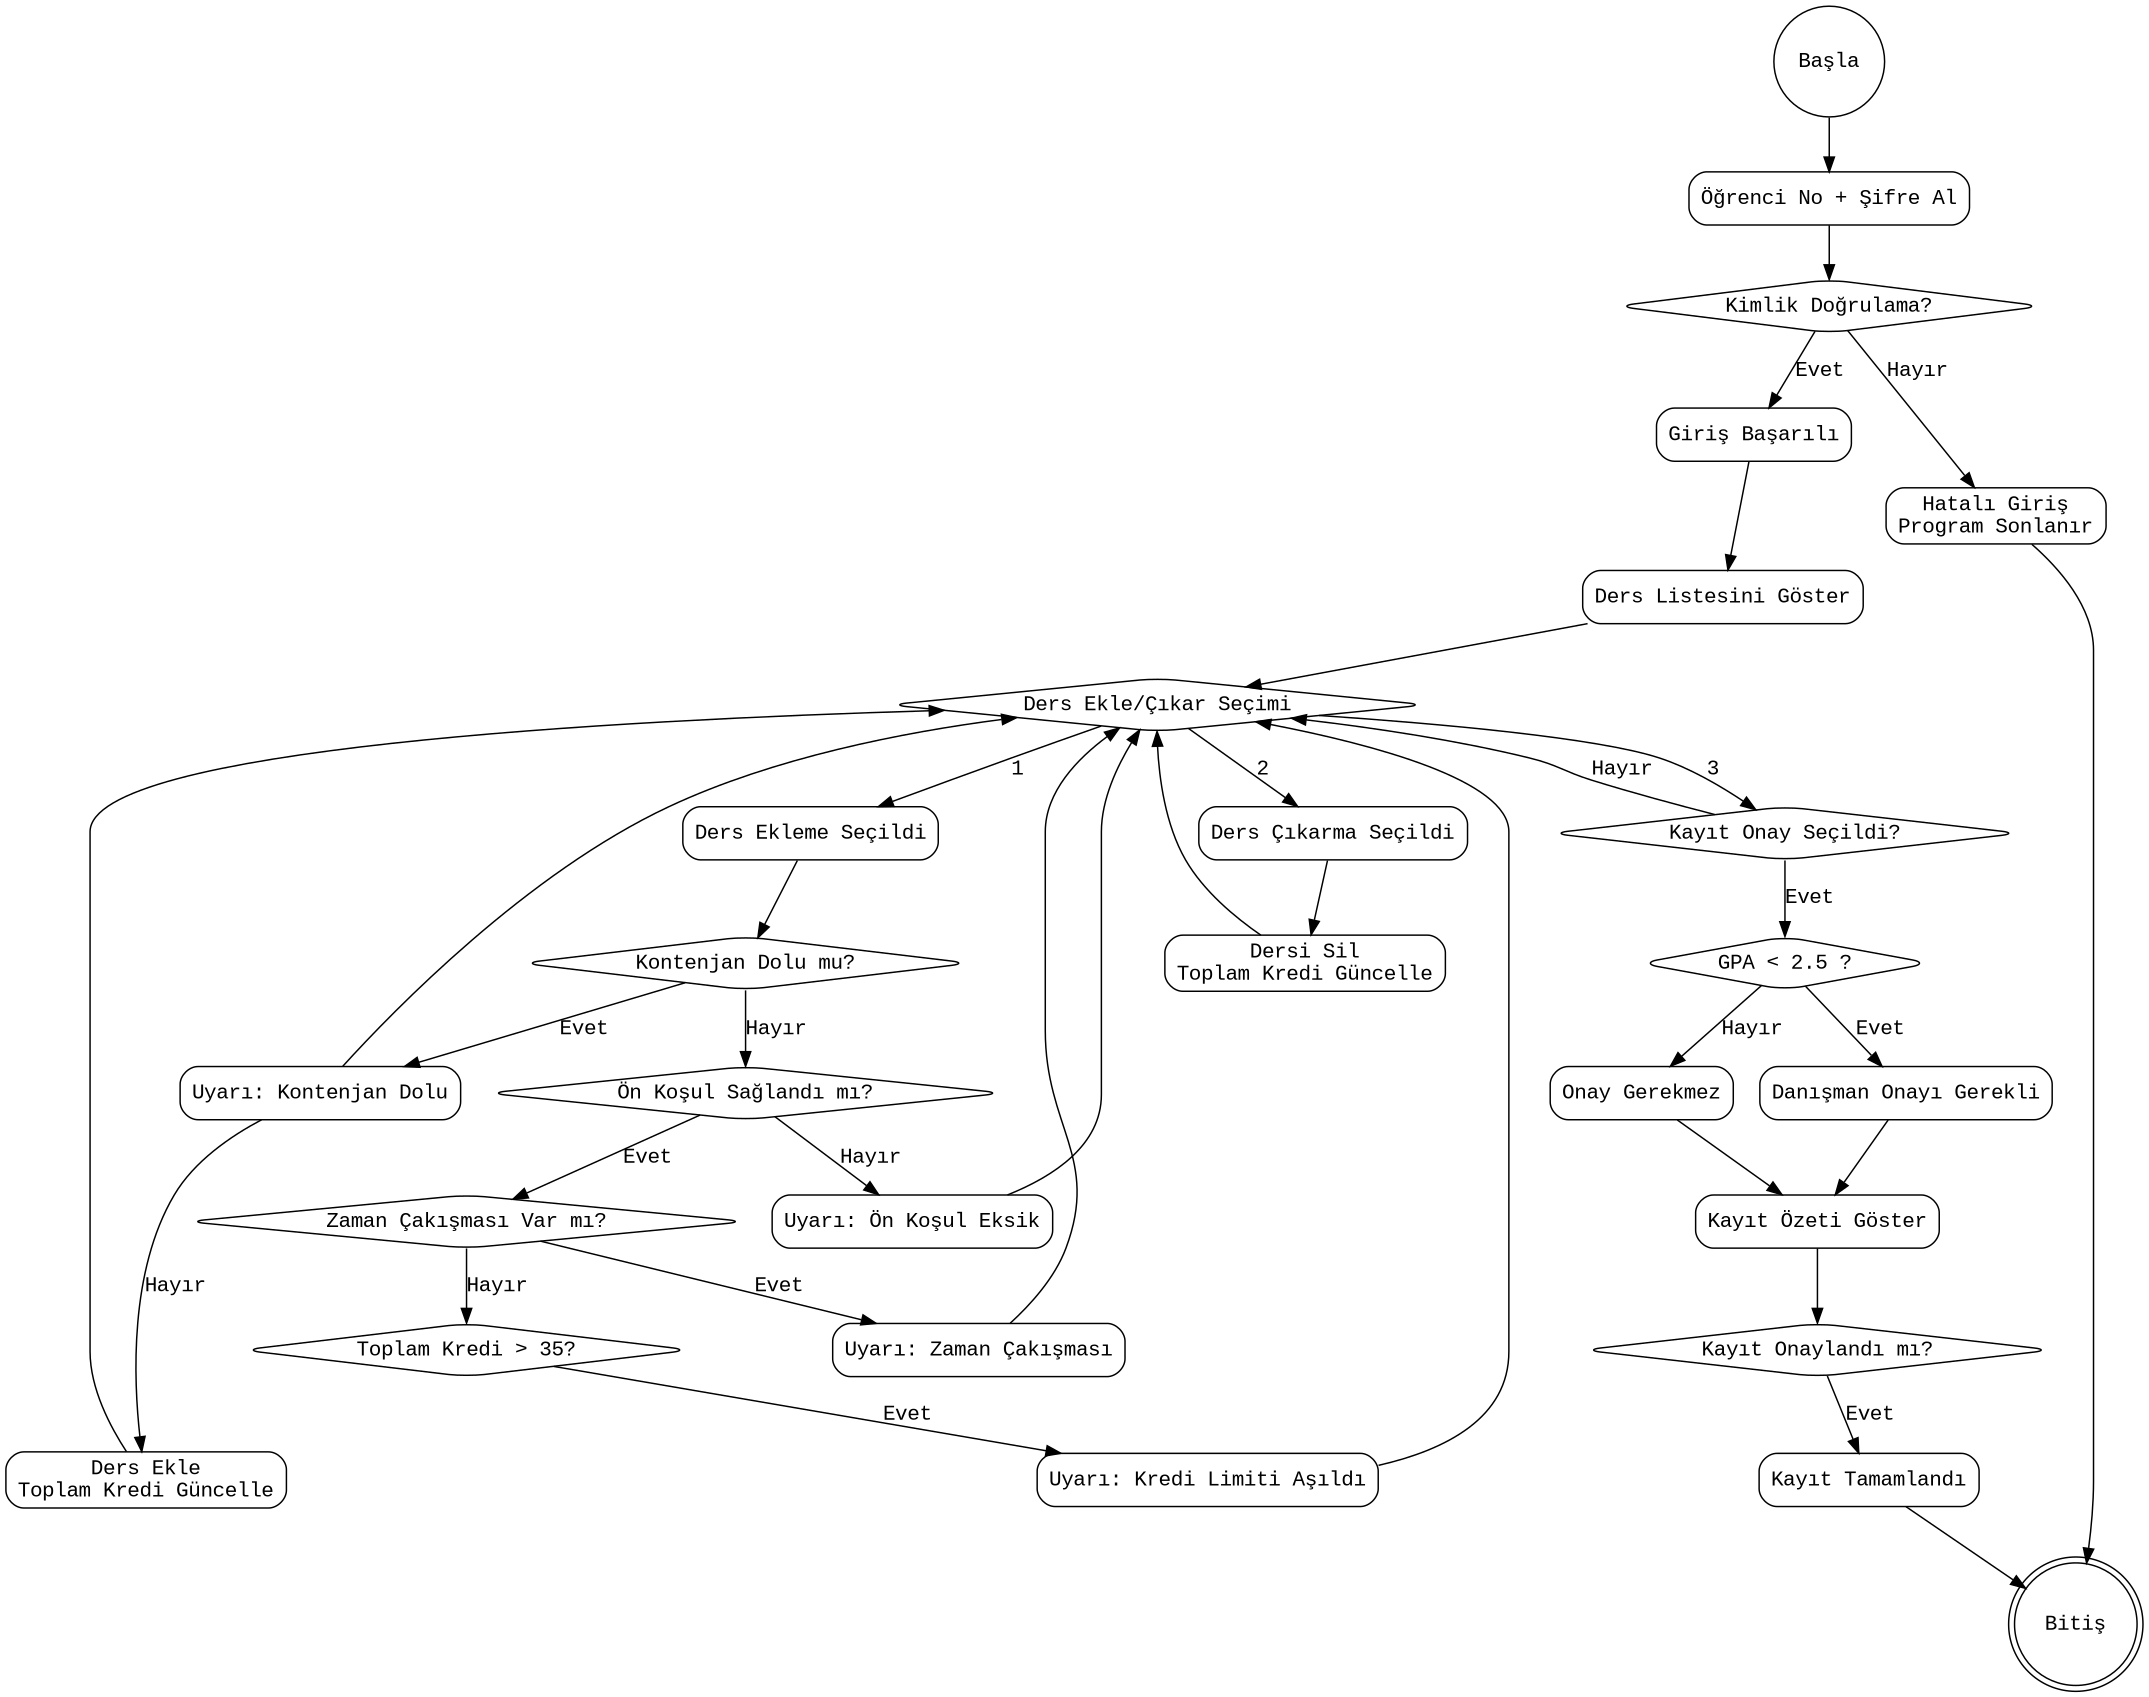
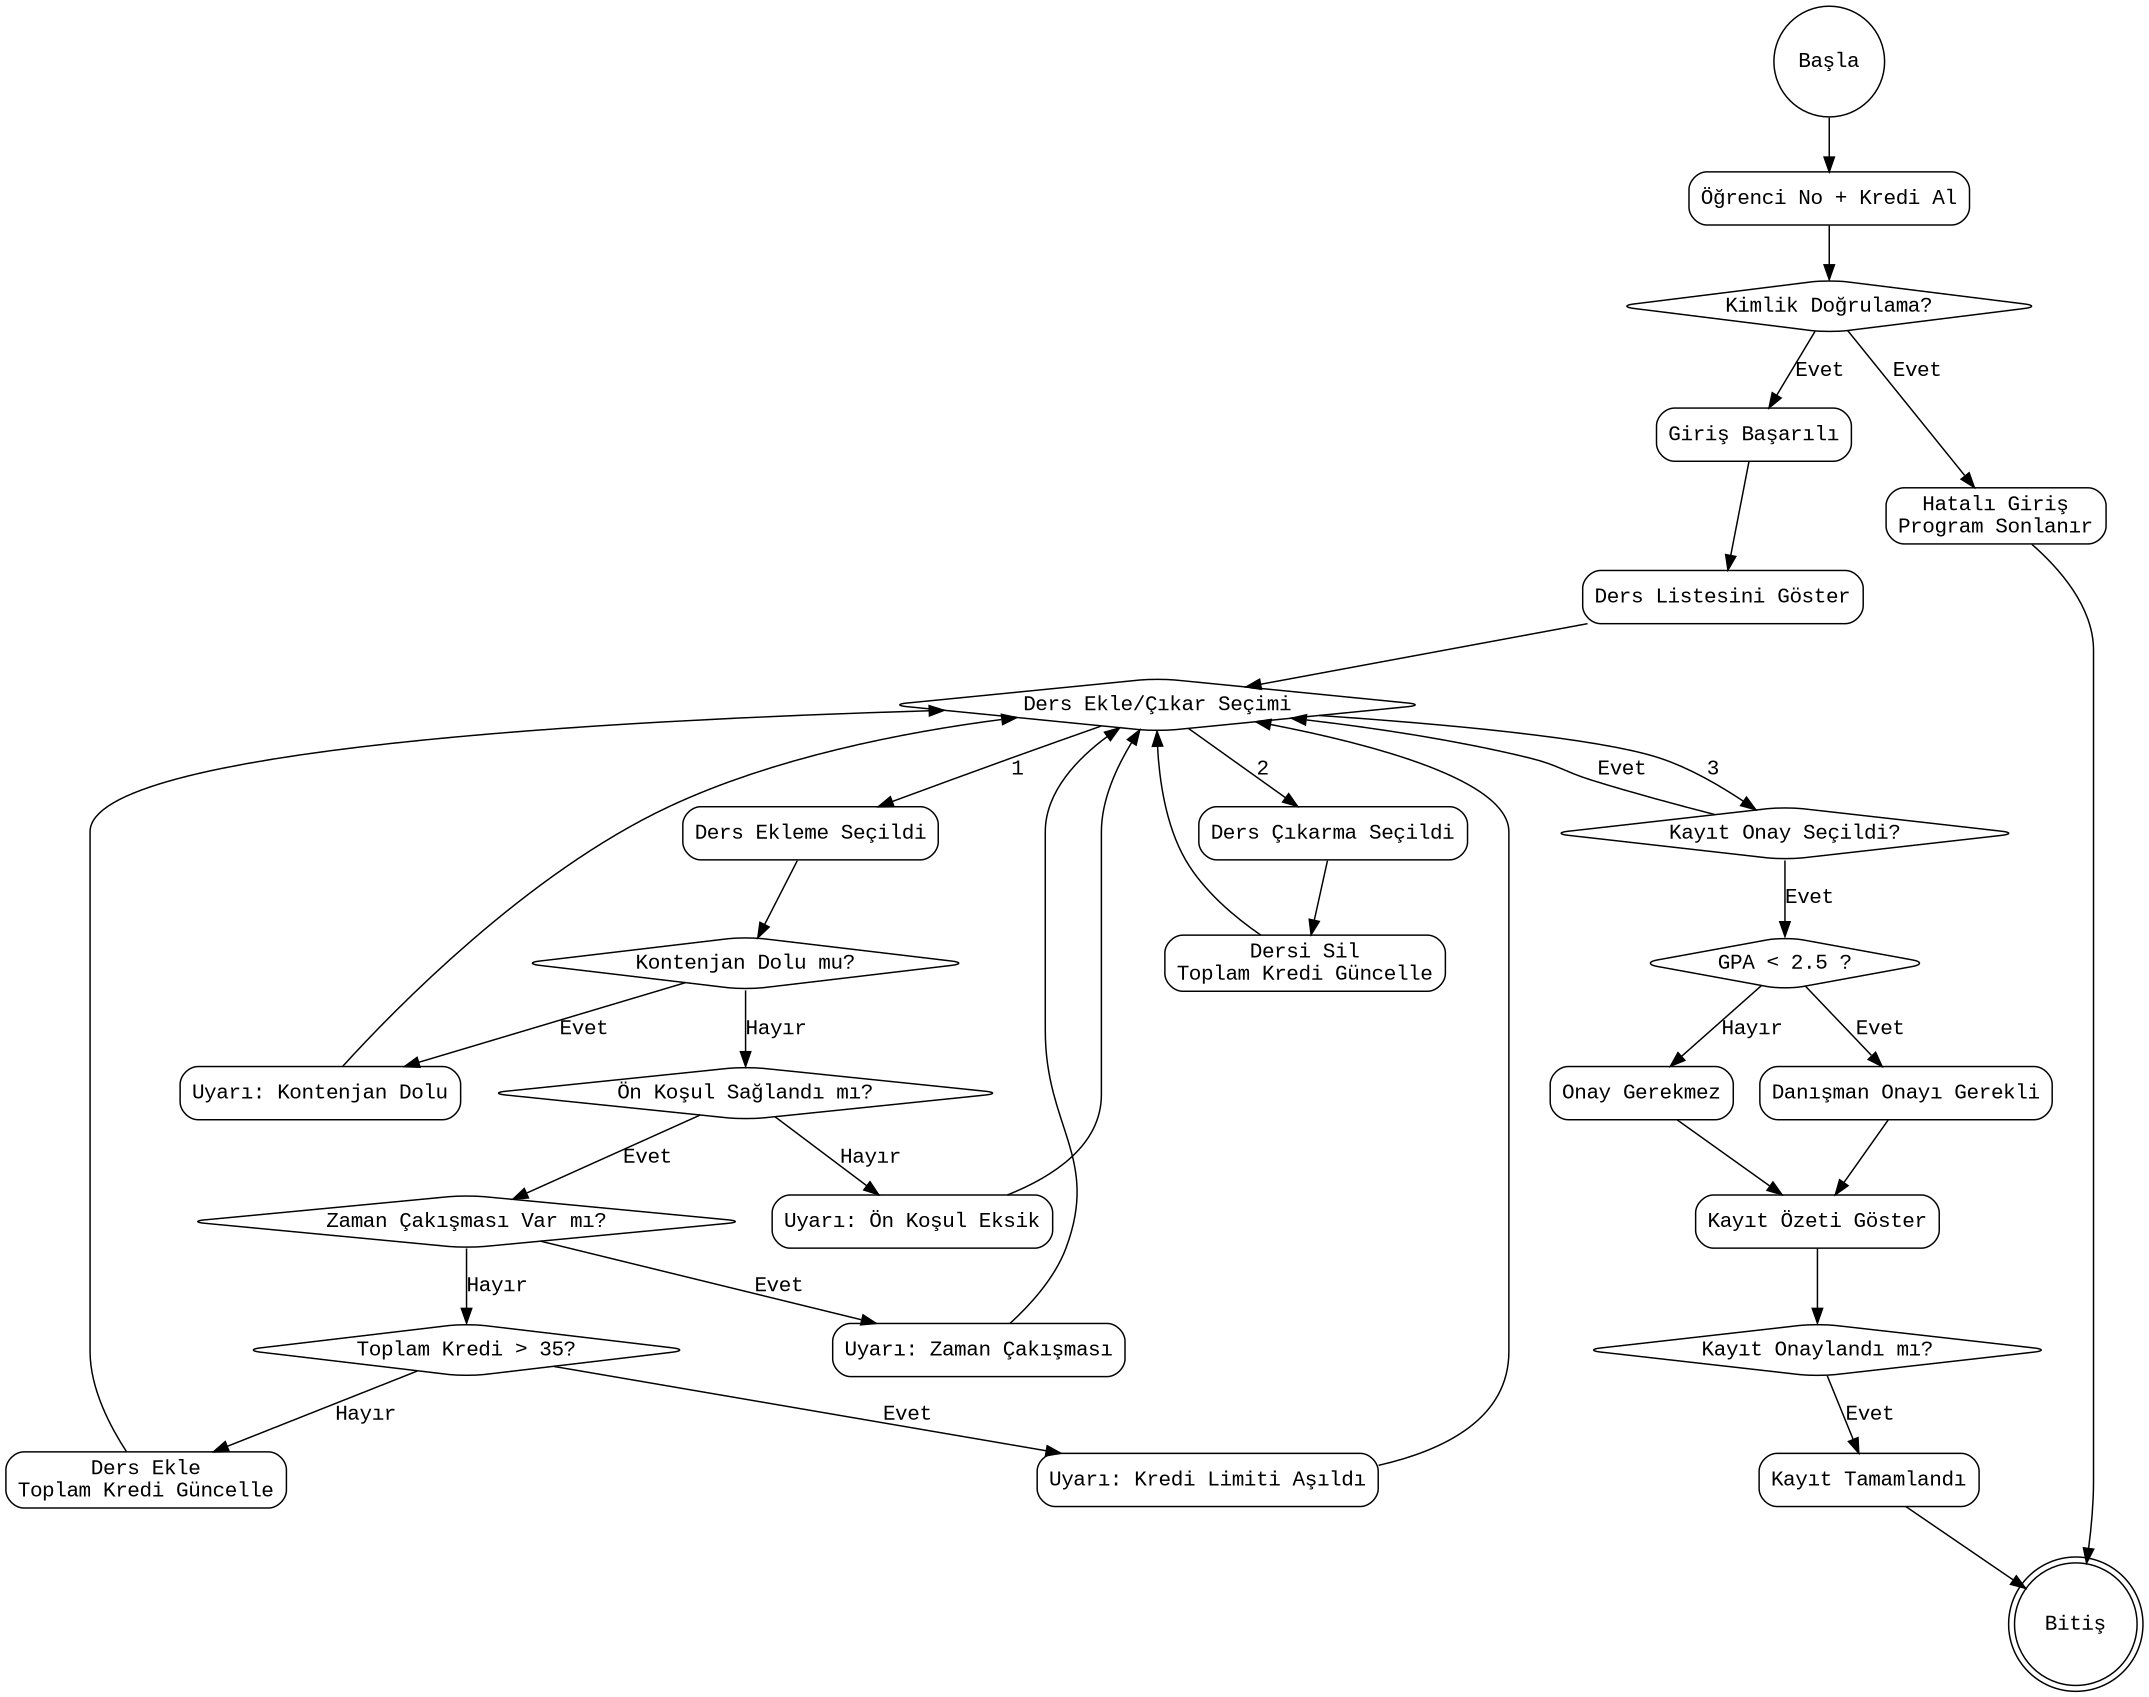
node "Öğrenci No + Şifre Al": label "Öğrenci No + Şifre Al" -> "Öğrenci No + Kredi Al"
edge "Kimlik Doğrulama?" -> "Hatalı Giriş Program Sonlanır": label "Hayır" -> "Evet"
edge "Kayıt Onay Seçildi?" -> "Ders Ekle/Çıkar Seçimi": label "Hayır" -> "Evet"
edge "Uyarı: Kontenjan Dolu" -> "Ders Ekle Toplam Kredi Güncelle": now "Toplam Kredi > 35?" -> "Ders Ekle Toplam Kredi Güncelle"
